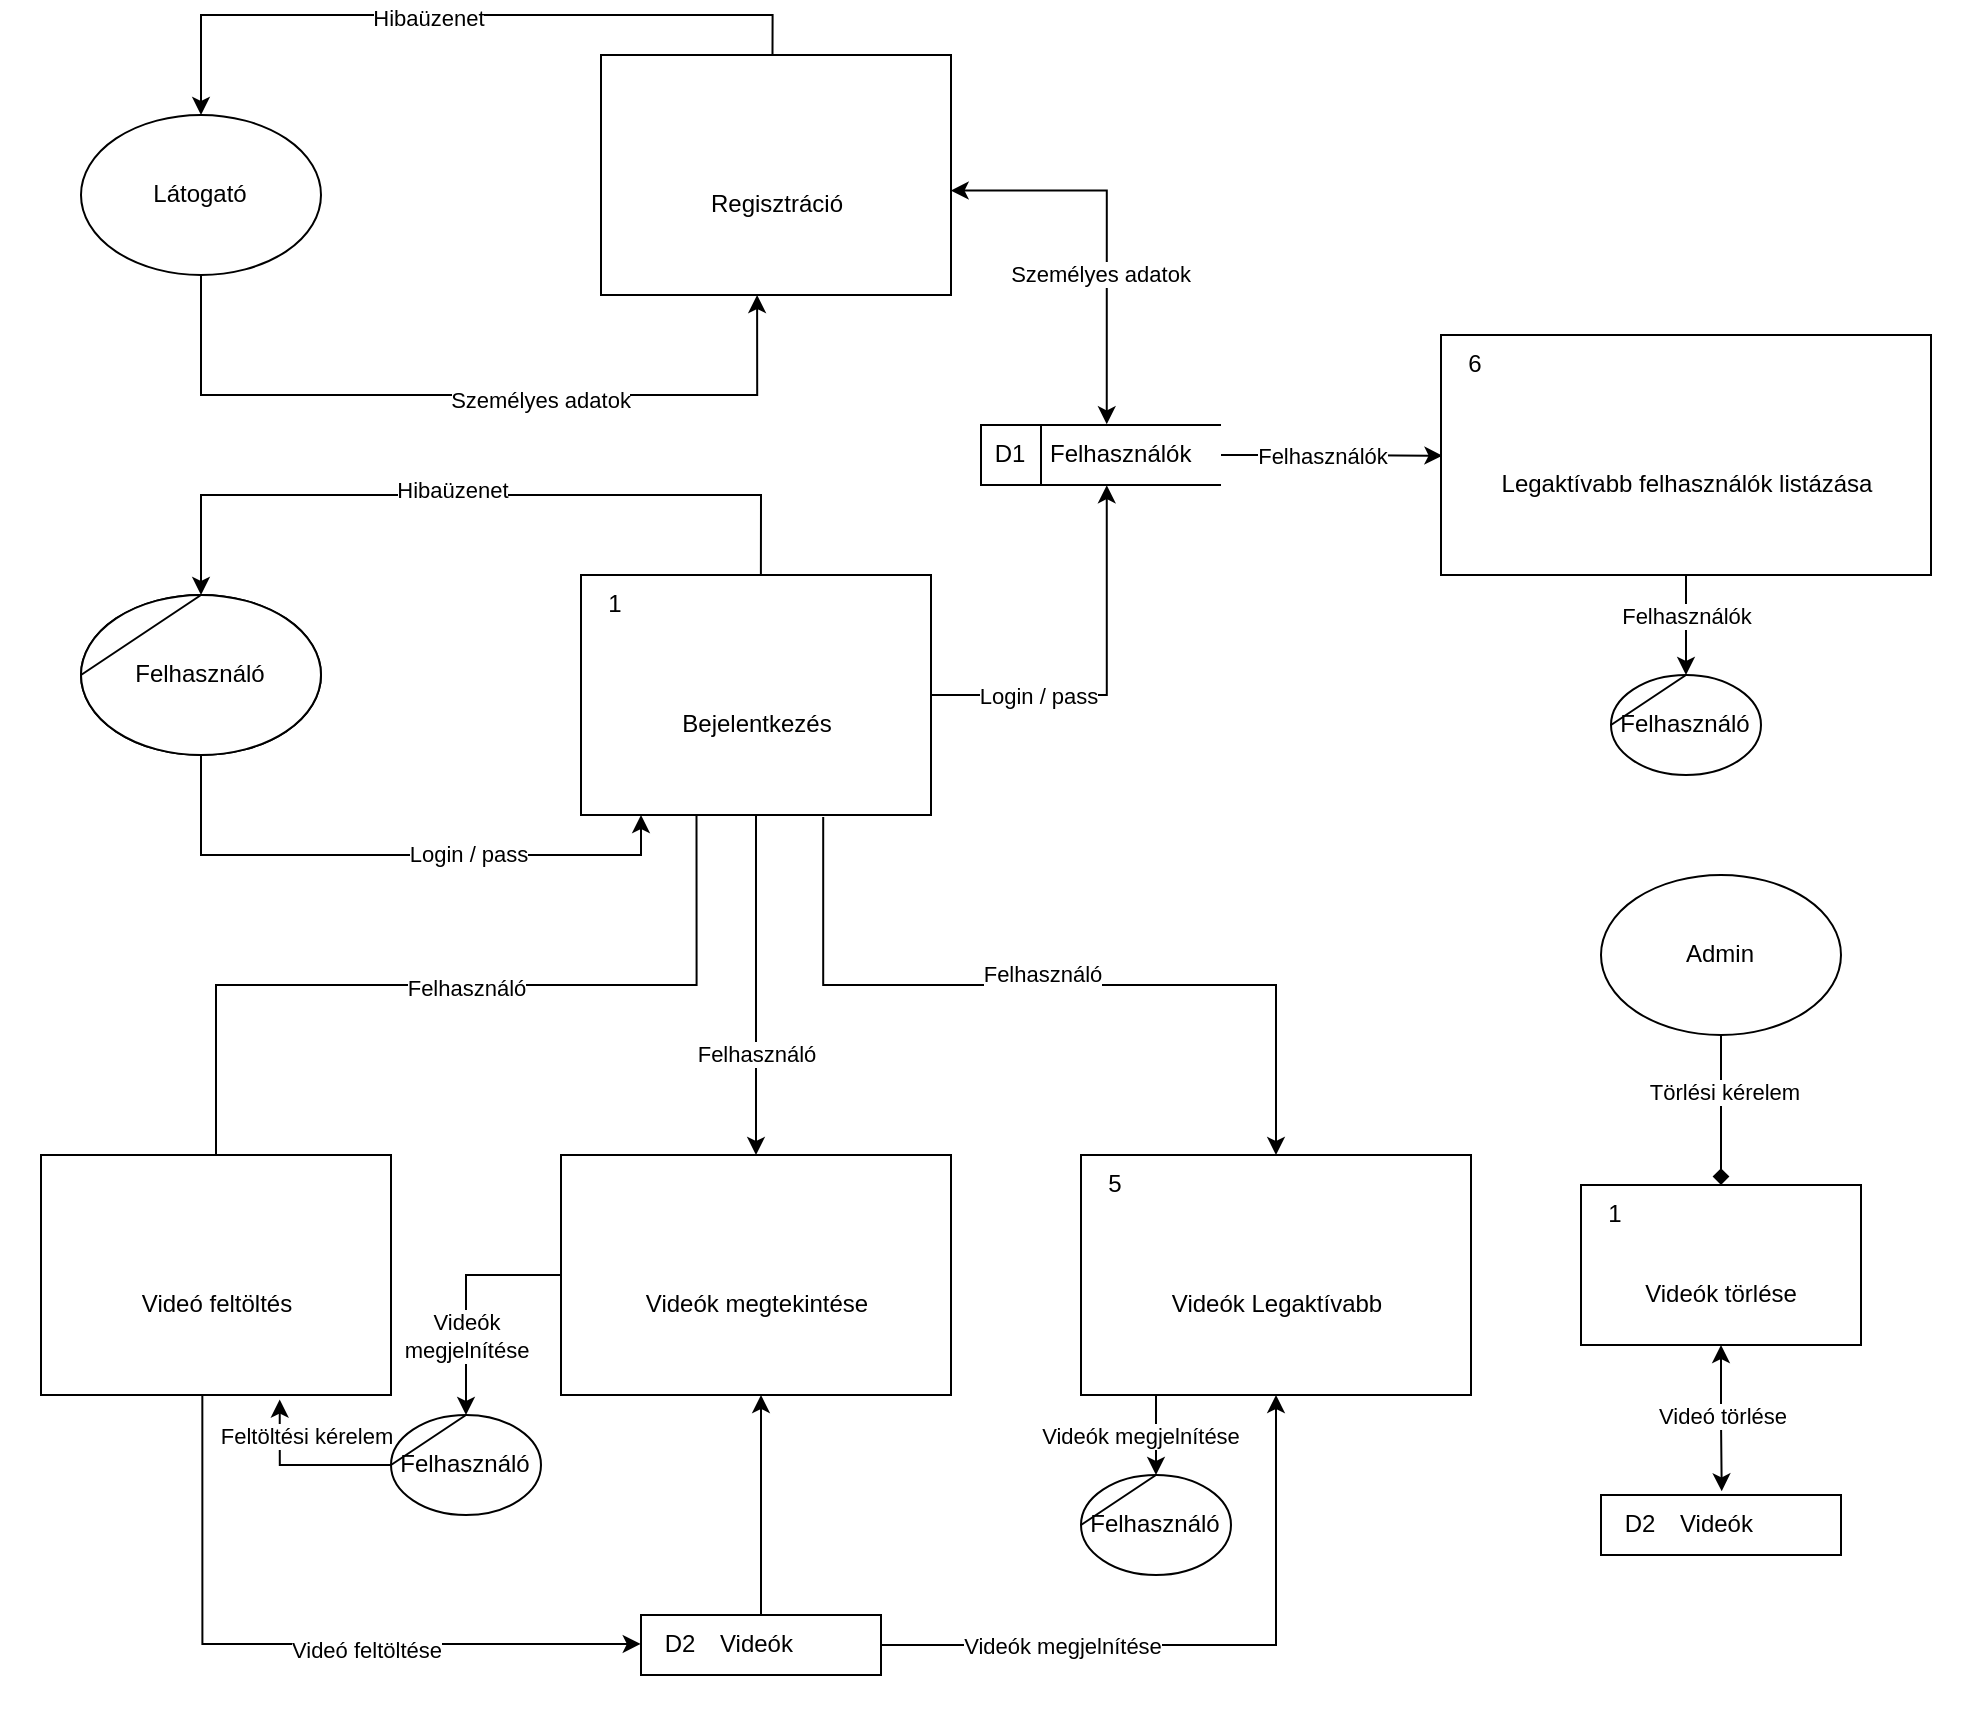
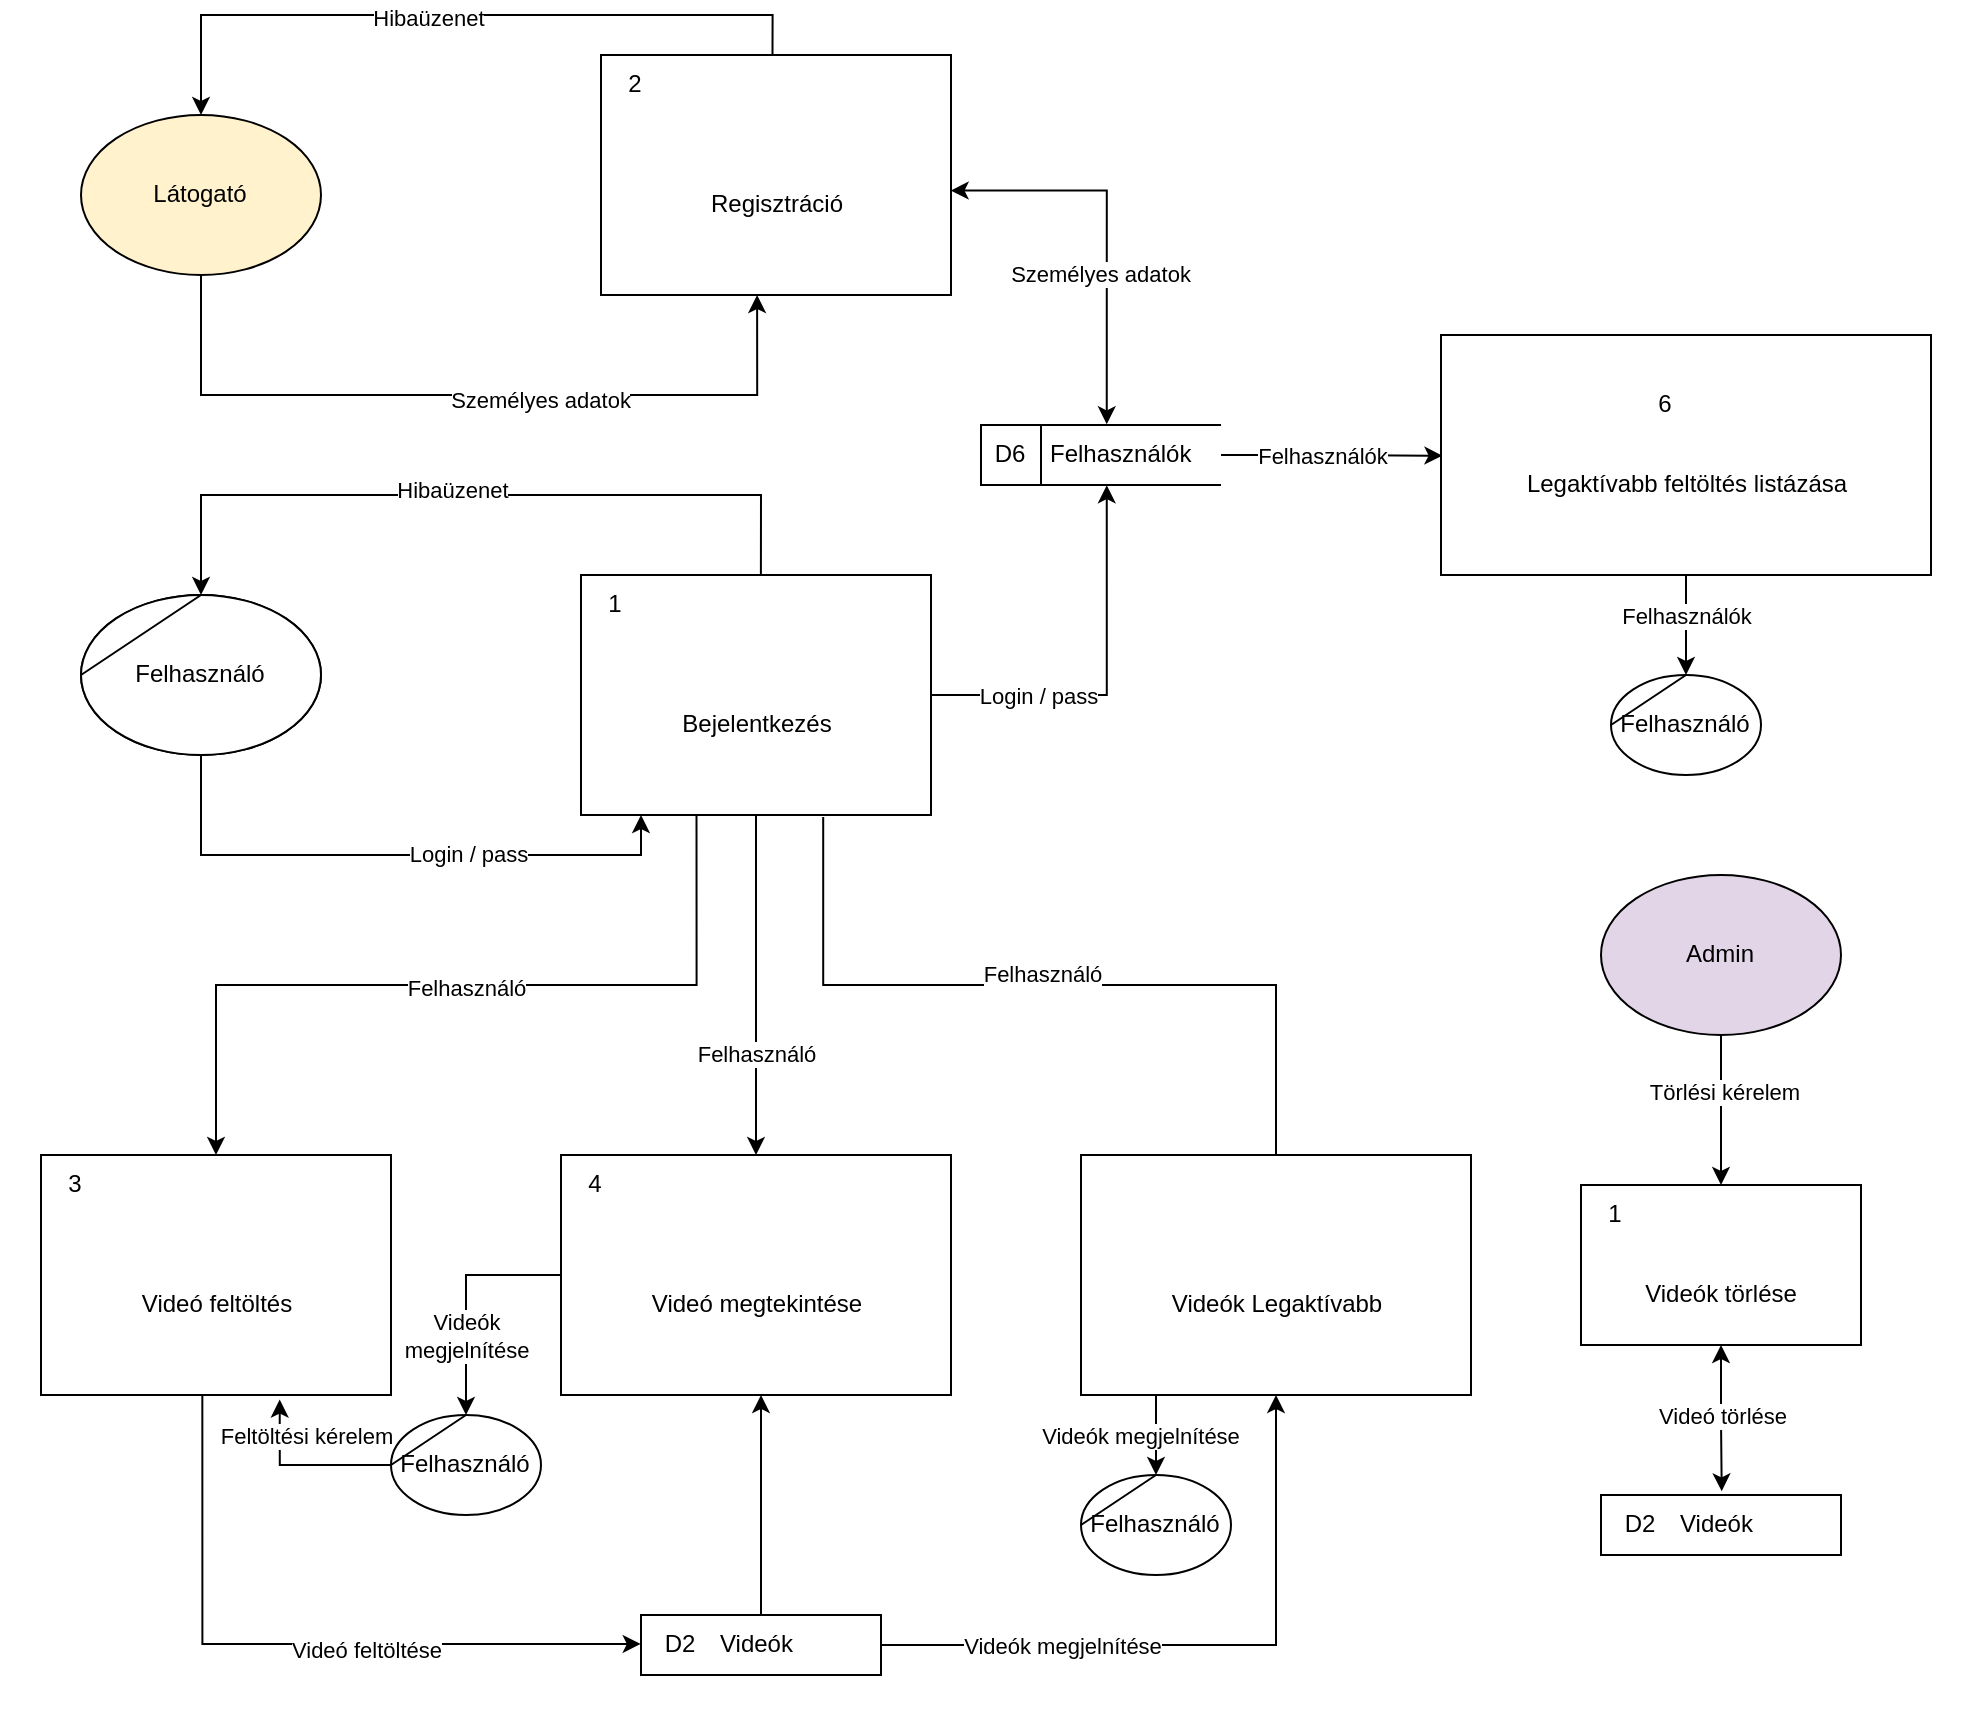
node "2": added
node "Látogató": fillcolor #ffffff -> #fff2cc
node "6": moved (1476, 365) -> (1666, 405)
node "D1": label "D1" -> "D6"
node "Legaktívabb felhasználók listázása": label "Legaktívabb felhasználók listázása" -> "Legaktívabb feltöltés listázása"
node "Admin": fillcolor #ffffff -> #e1d5e7
edge "Bejelentkezés" -> "Videók Legaktívabb": arrowhead classic -> none
edge "Bejelentkezés" -- "Videó feltöltés": arrowhead none -> classic
edge "Admin" -> "Videók törlése": arrowhead diamond -> classic
node "3": added
node "4": added
node "5": removed
node "Videók megtekintése": label "Videók megtekintése" -> "Videó megtekintése"
